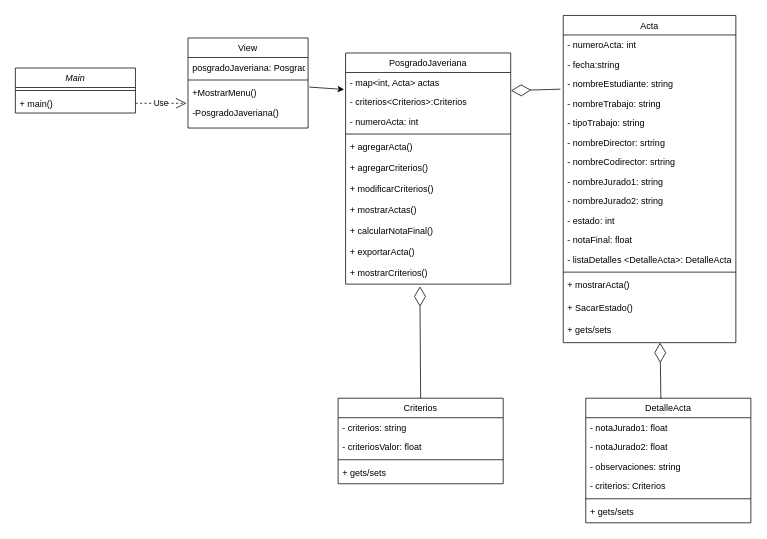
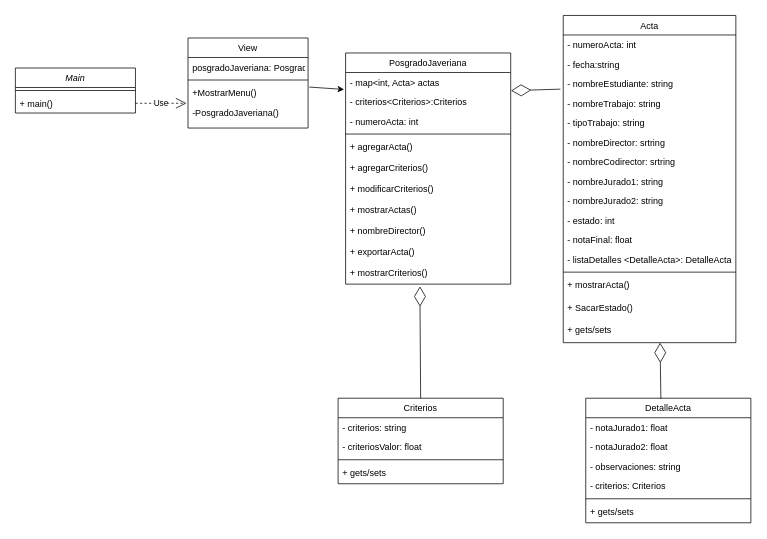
node "+ calcularNotaFinal()": label "+ calcularNotaFinal()" -> "+ nombreDirector()"
